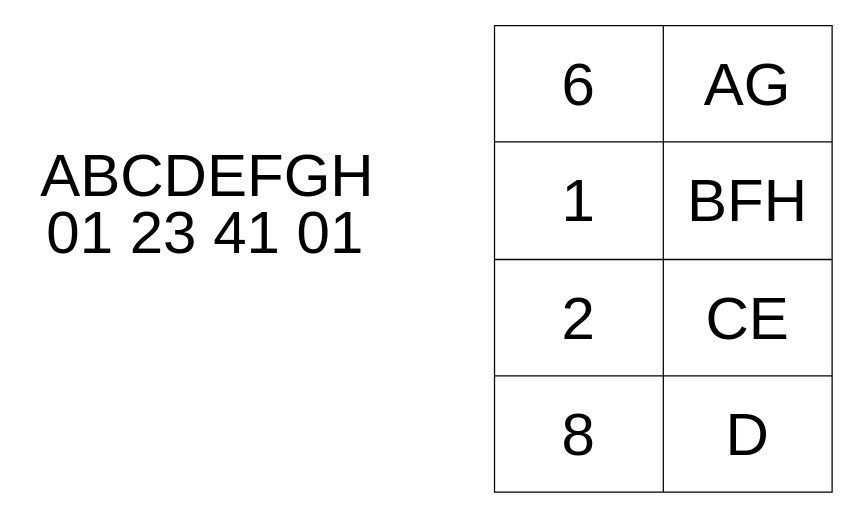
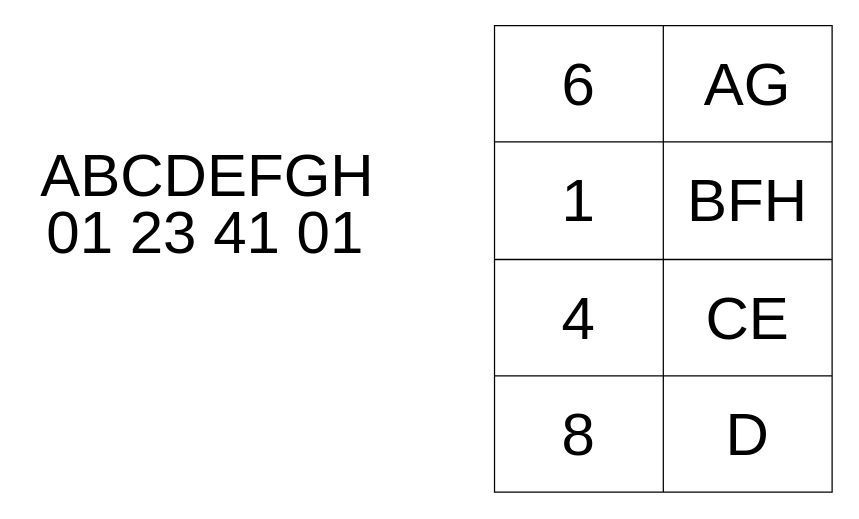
node "2": label "2" -> "4"
